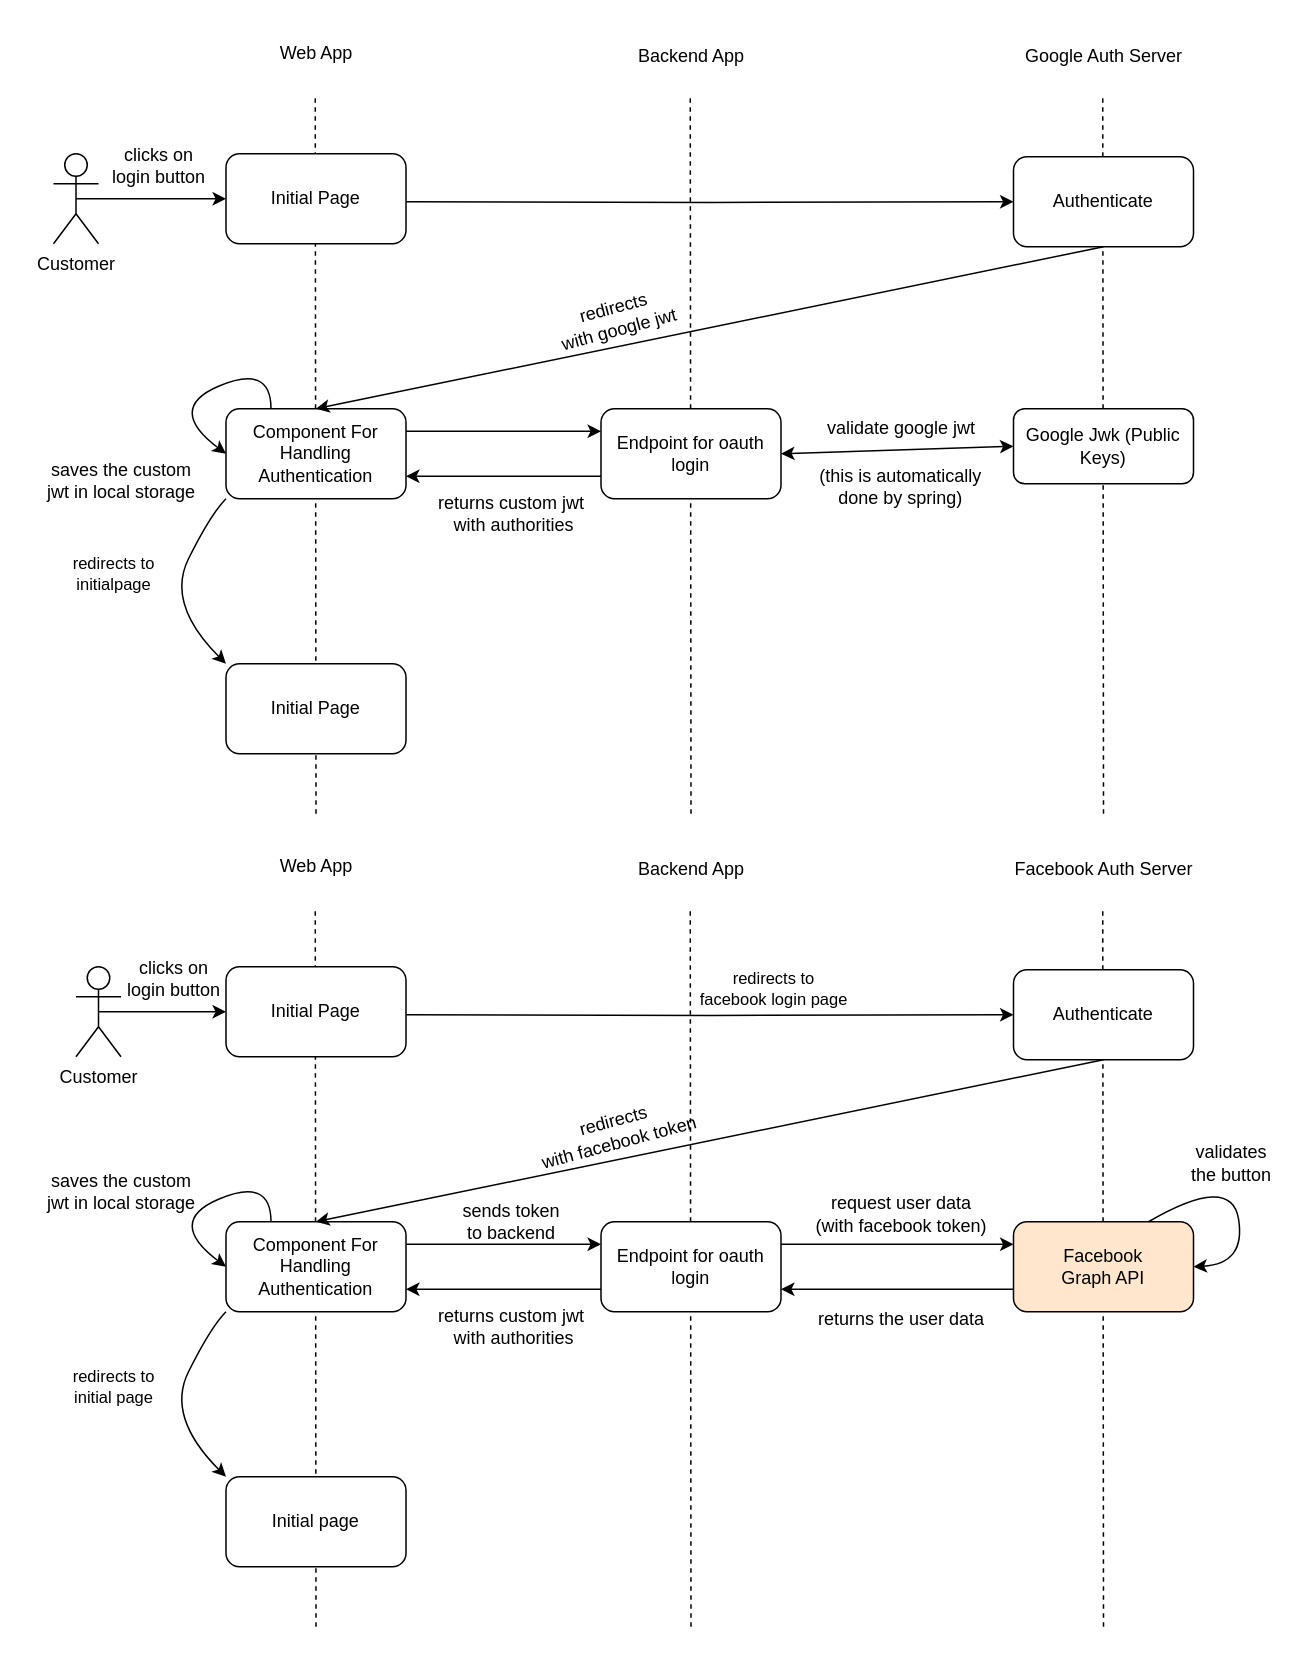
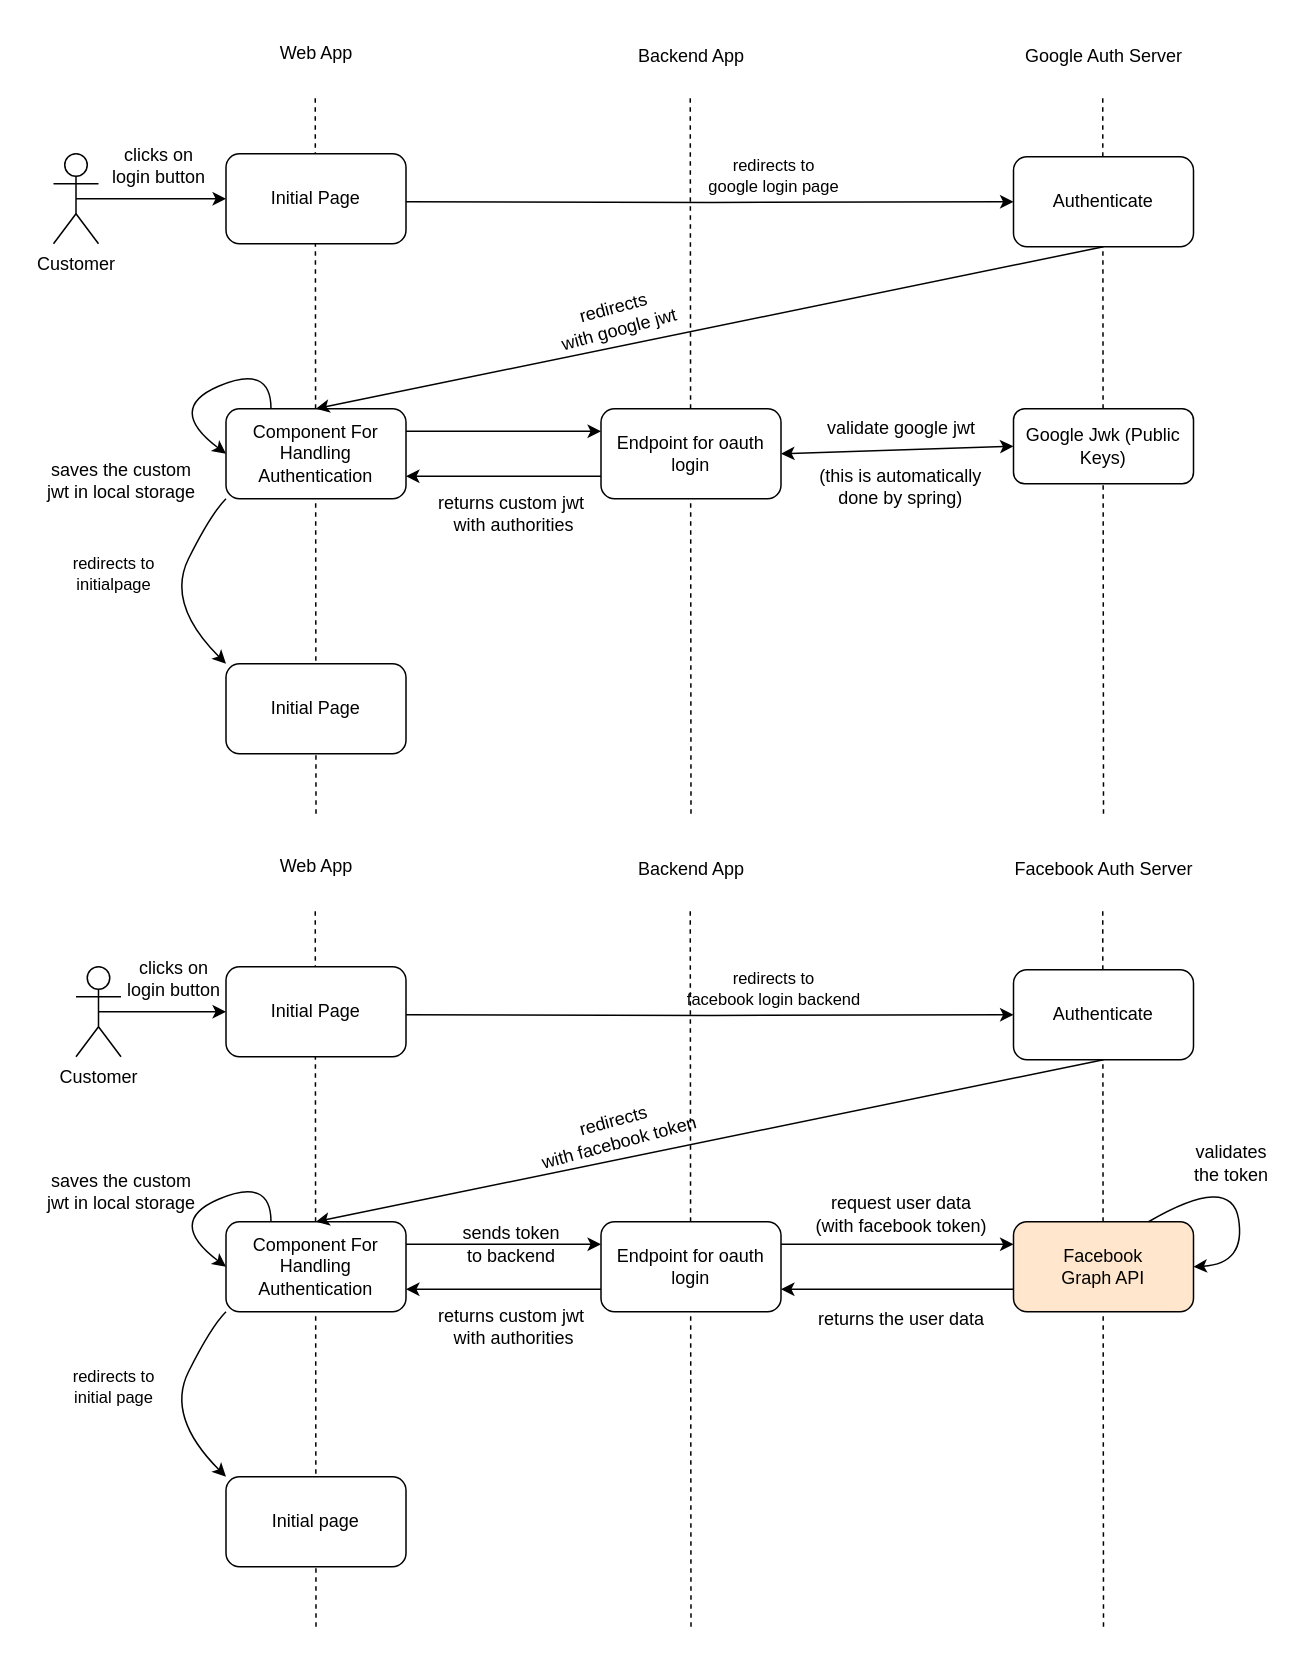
node "redirects to google login page": added
node "redirects to facebook login page": label "redirects to facebook login page" -> "redirects to facebook login backend"
node "validates the button": label "validates the button" -> "validates the token"
node "sends token to backend": moved (511, 1222) -> (511, 1244)
